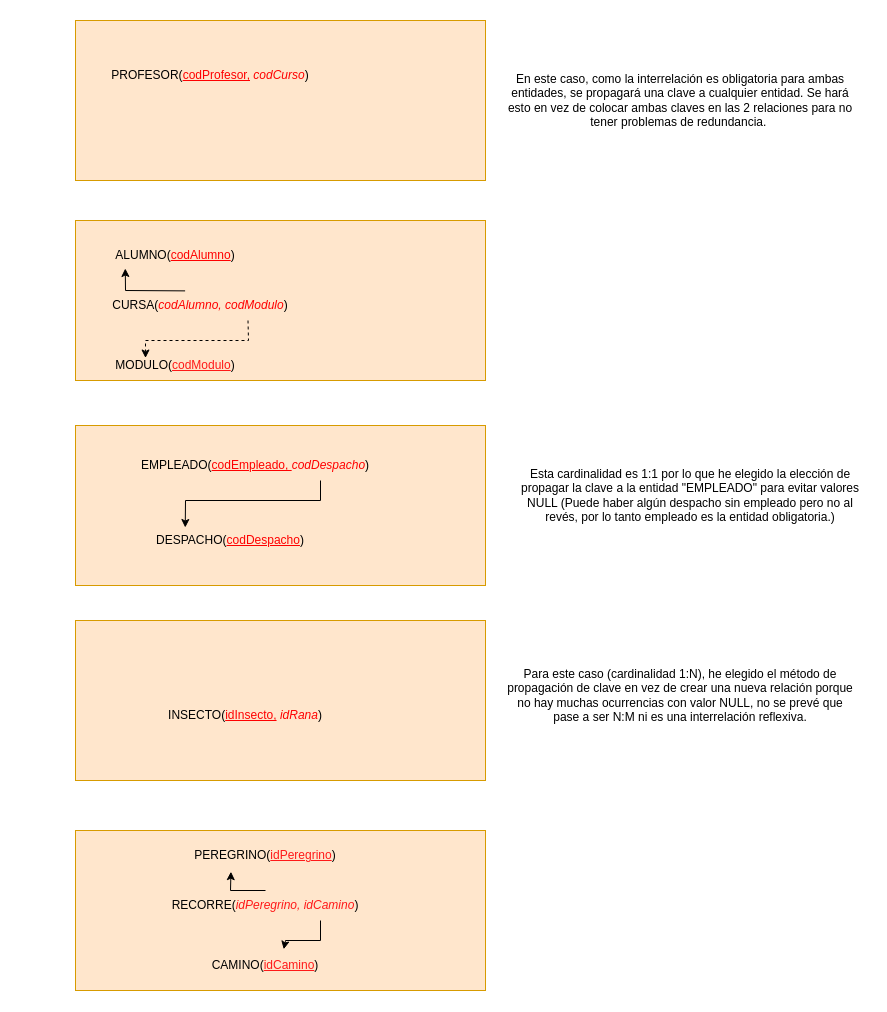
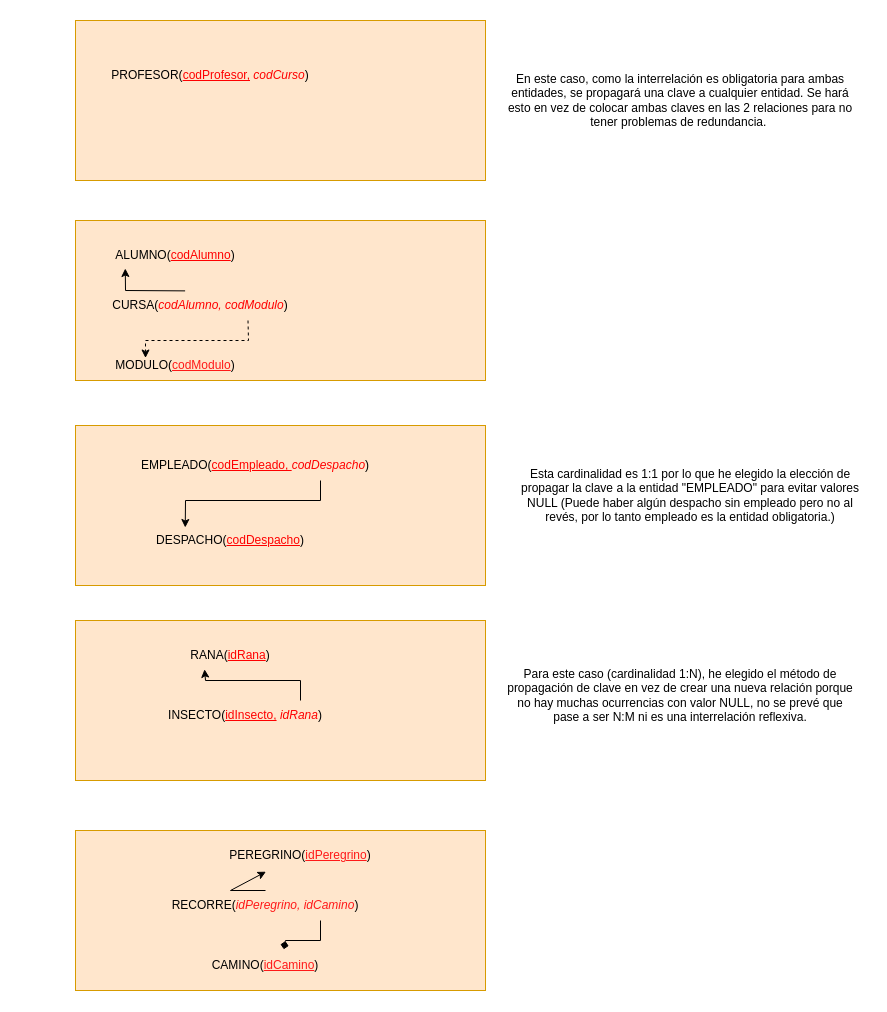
node "RANA(idRana)": added
edge "INSECTO(idInsecto, idRana)" -> "RANA(idRana)": added
node "PEREGRINO(idPeregrino)": moved (266, 856) -> (301, 856)
edge "RECORRE(idPeregrino, idCamino)" -> "CAMINO(idCamino)": arrowhead classic -> diamond
